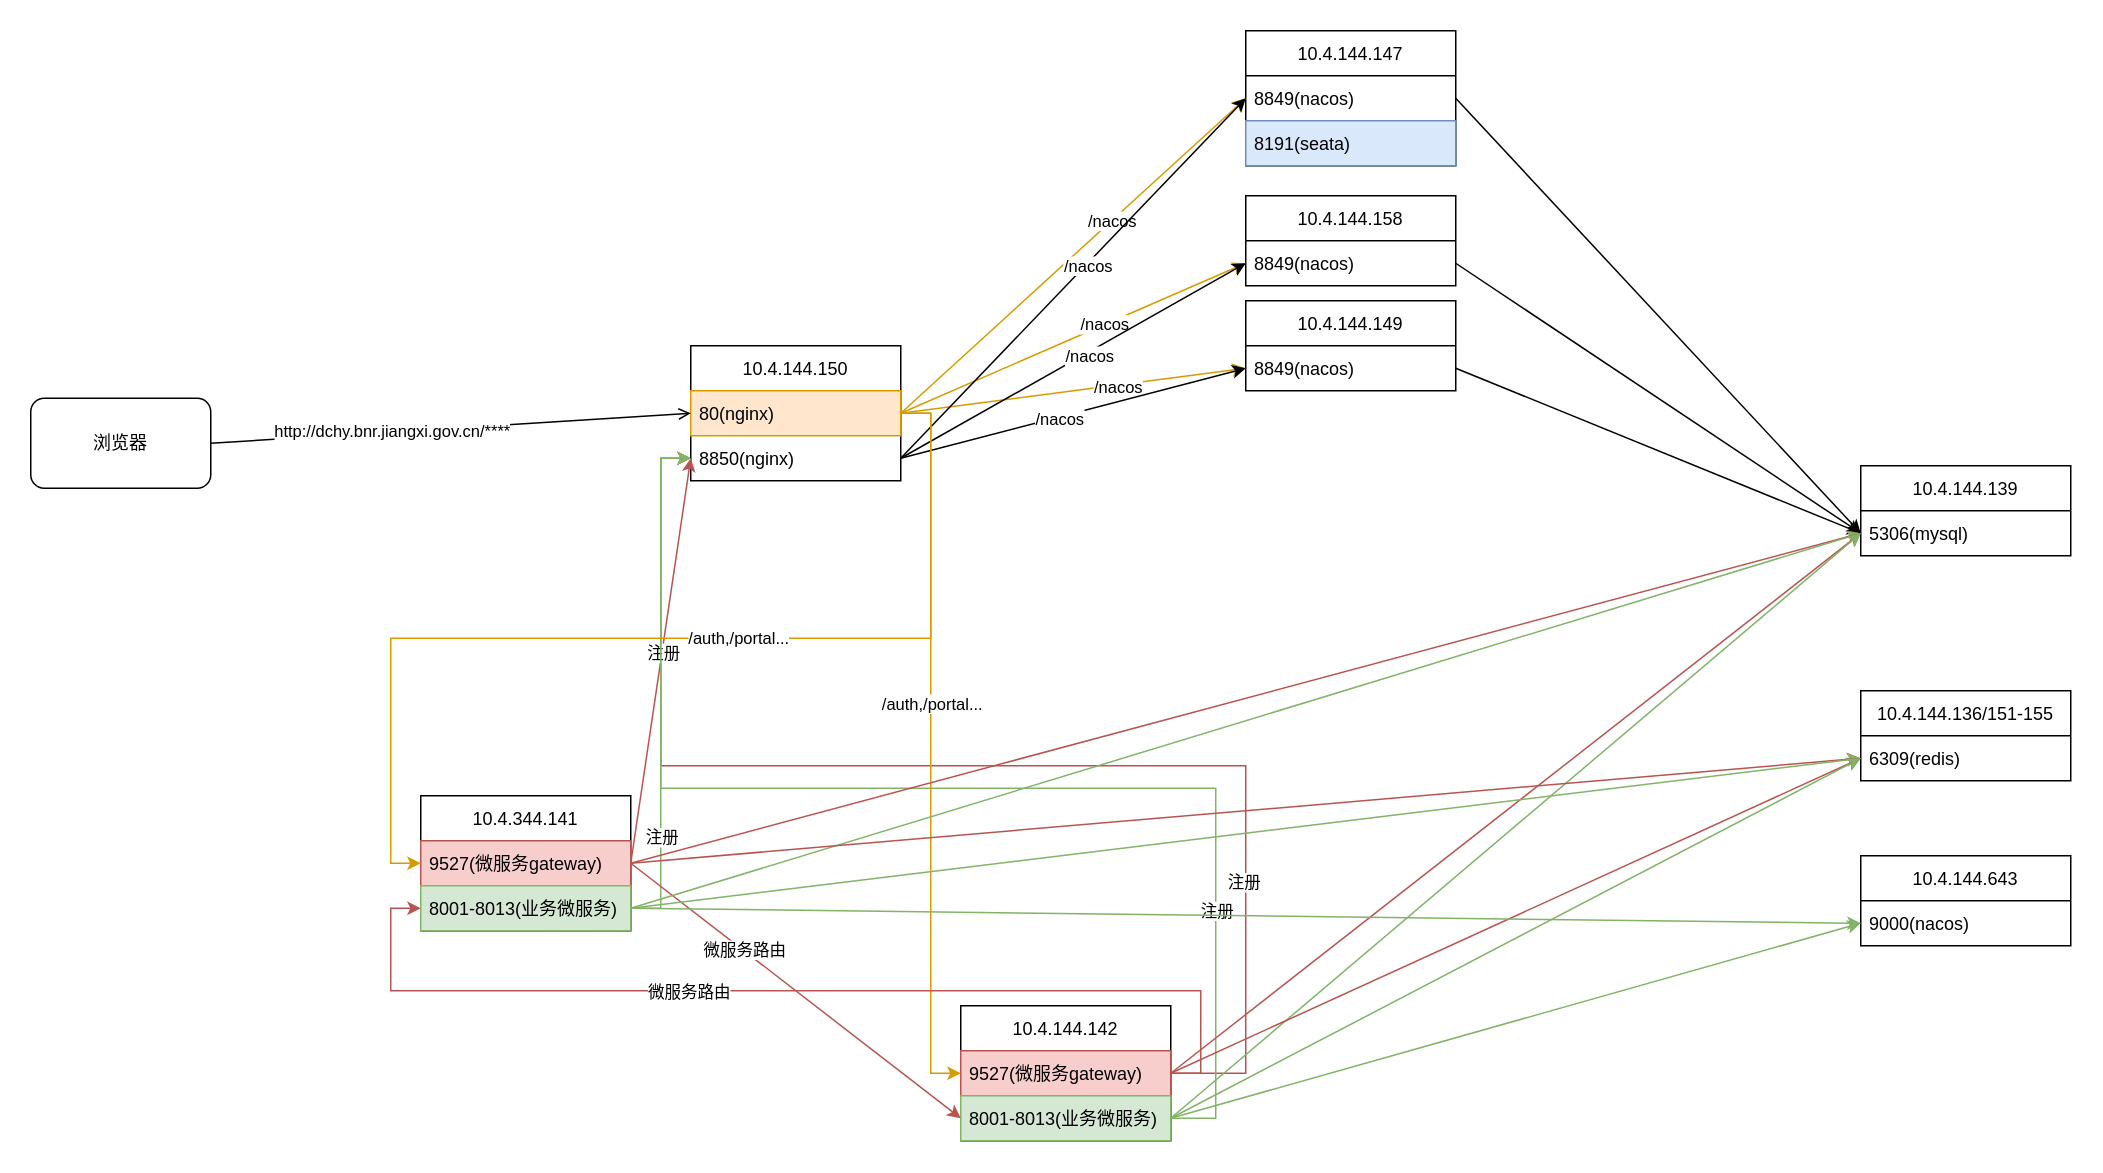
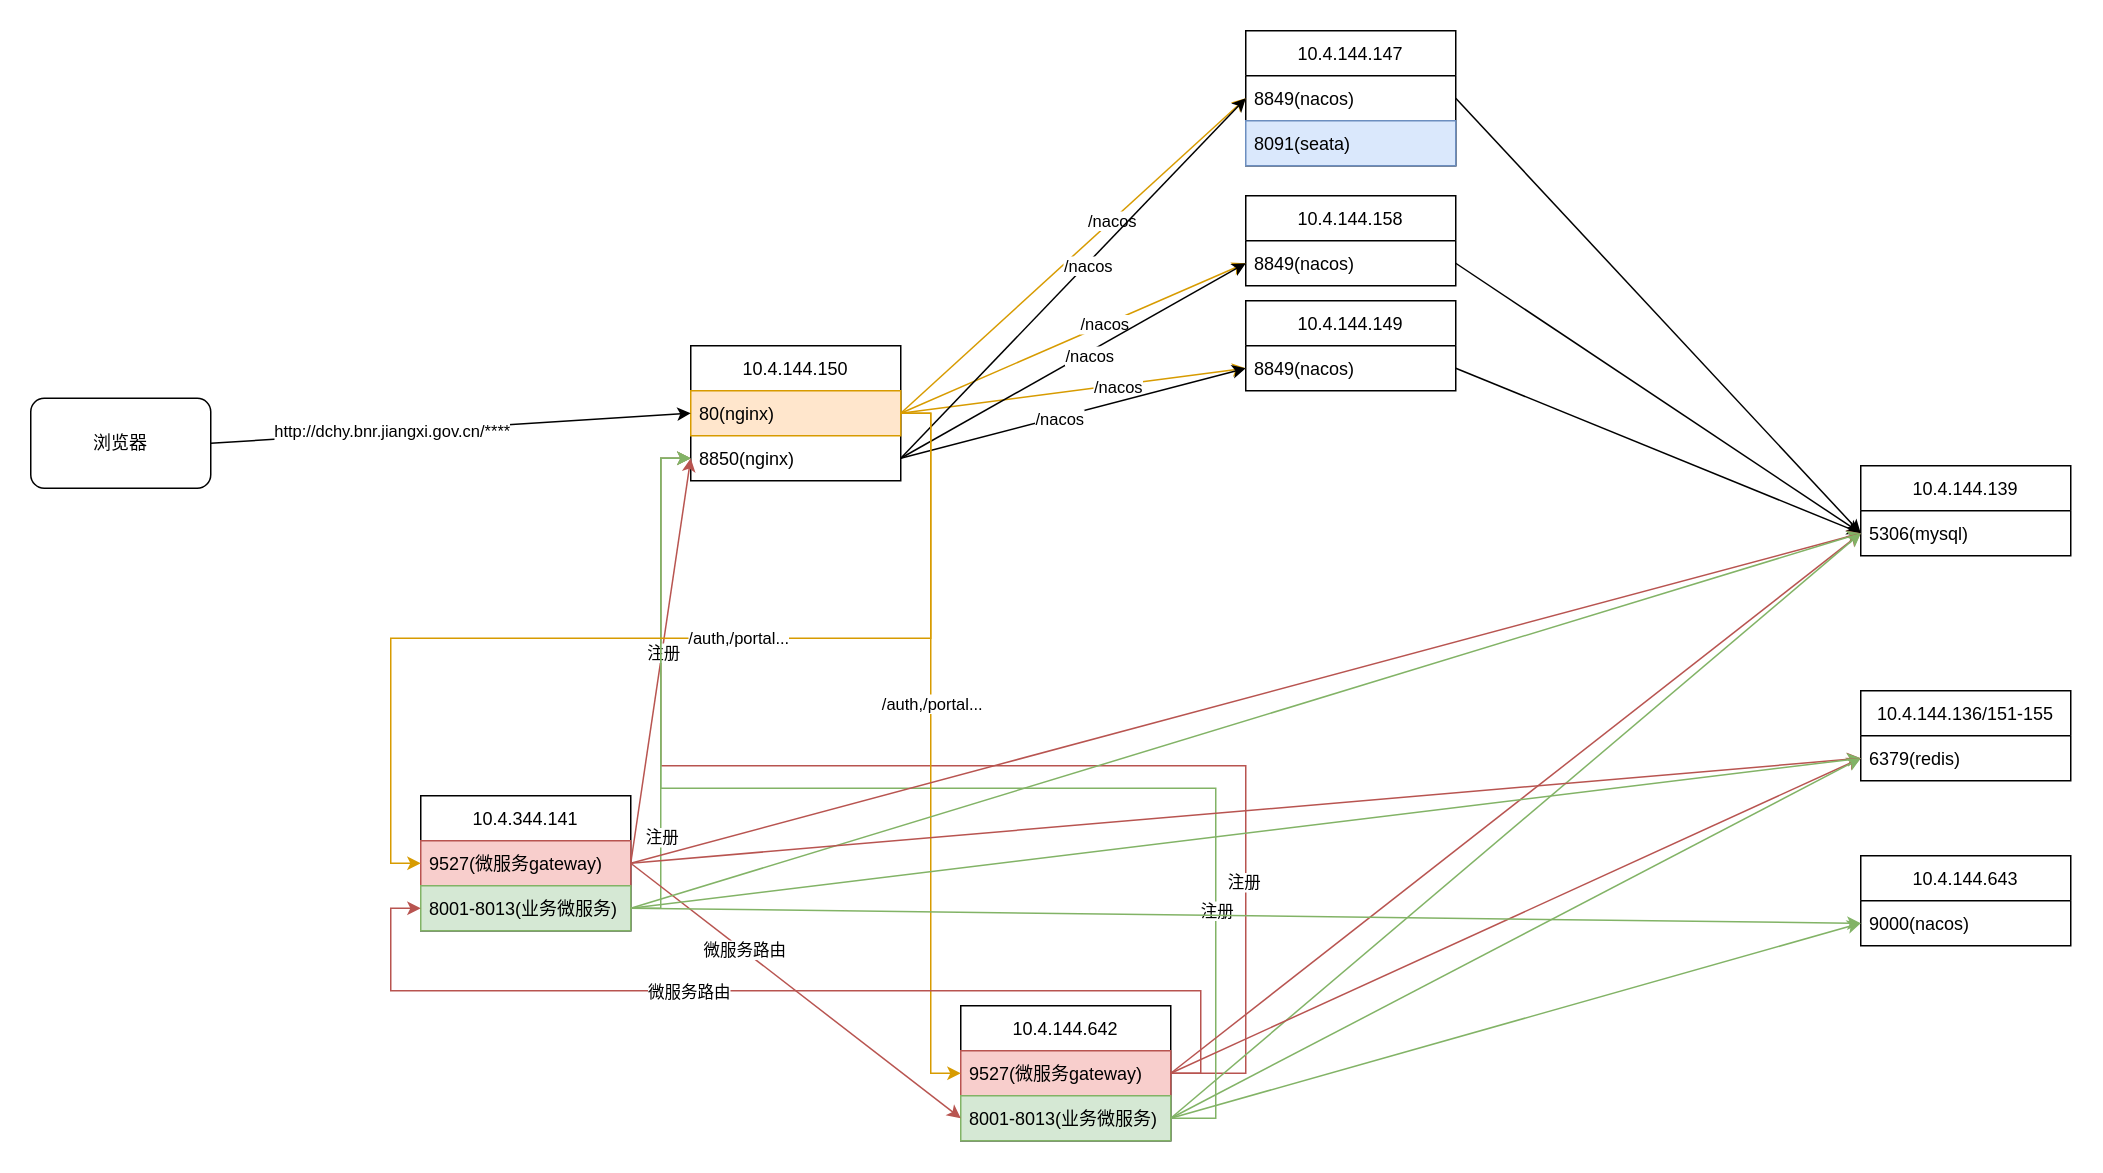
node "8191(seata)": label "8191(seata)" -> "8091(seata)"
edge "浏览器" -> "80(nginx)": arrowhead open -> classic
node "6309(redis)": label "6309(redis)" -> "6379(redis)"
node "10.4.144.142": label "10.4.144.142" -> "10.4.144.642"
